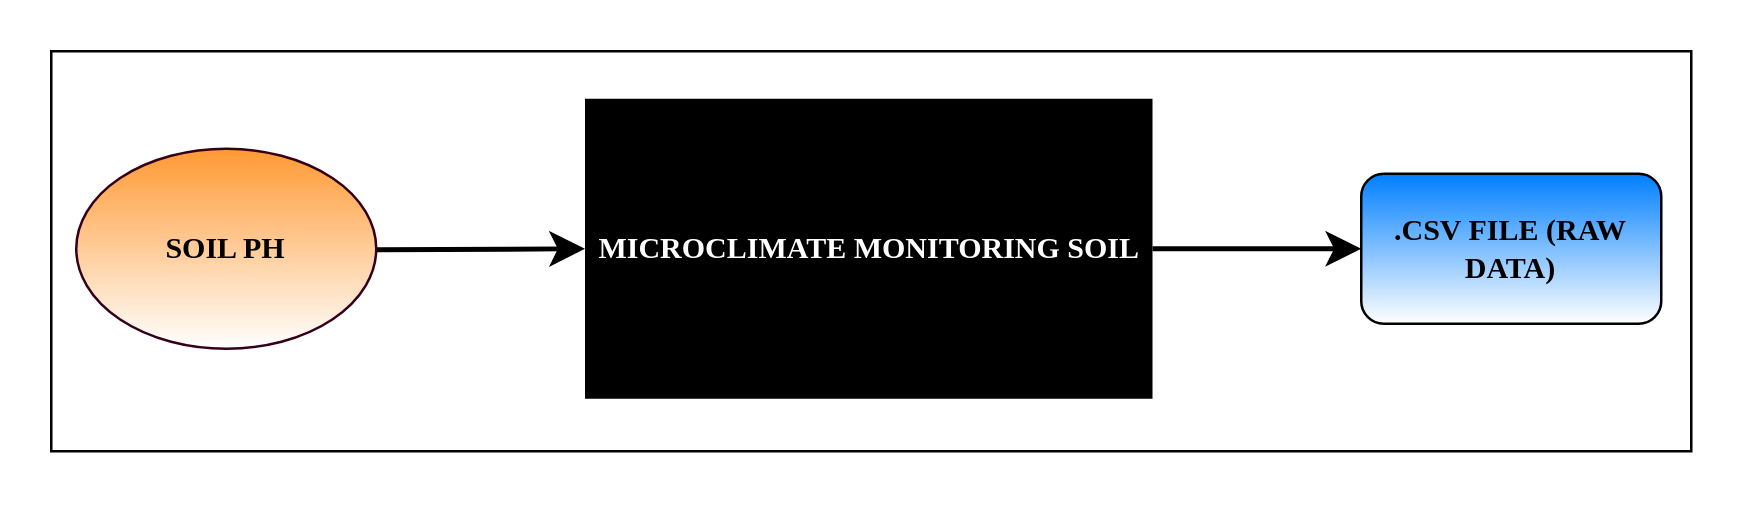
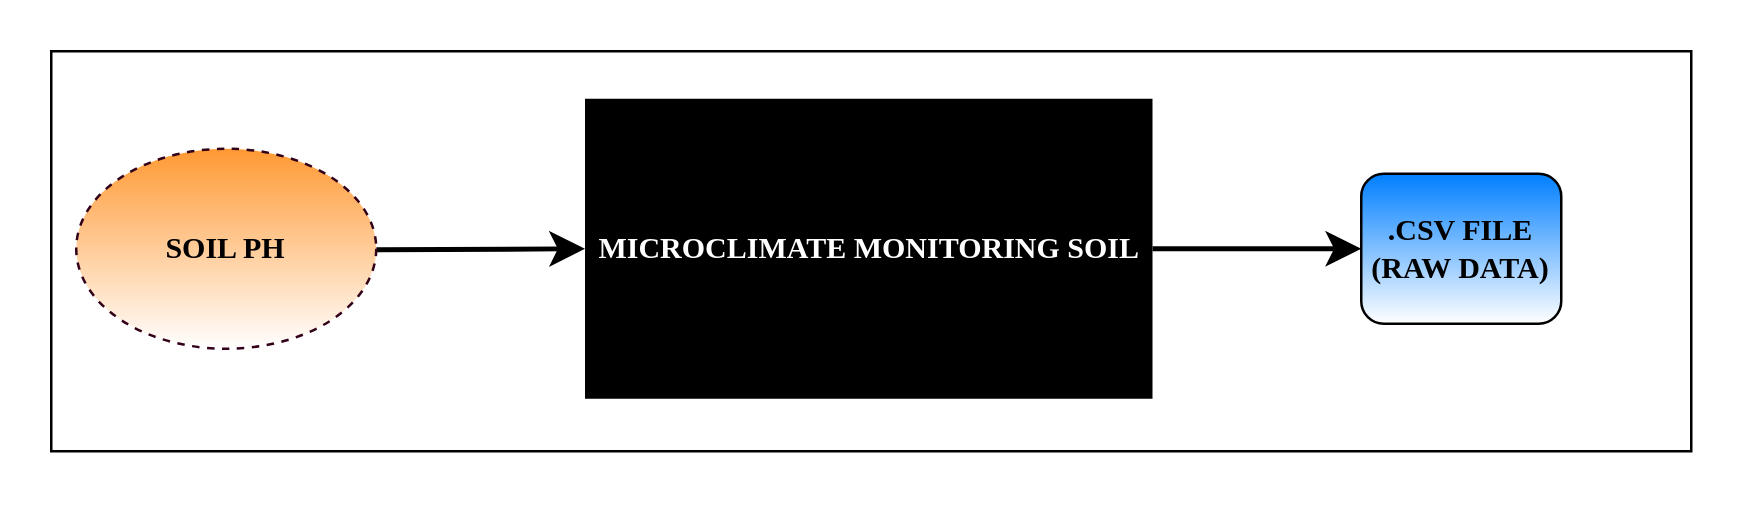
node "SOIL PH": style solid -> dashed
node ".CSV FILE (RAW DATA)": size 300x150 -> 200x150
